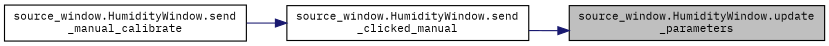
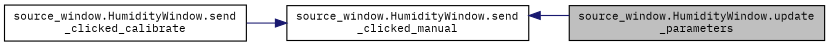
node "source_window.HumidityWindow.send _manual_calibrate": label "source_window.HumidityWindow.send _manual_calibrate" -> "source_window.HumidityWindow.send _clicked_calibrate"
edge "source_window.HumidityWindow.send _clicked_manual" -> "source_window.HumidityWindow.update _parameters": reversed
